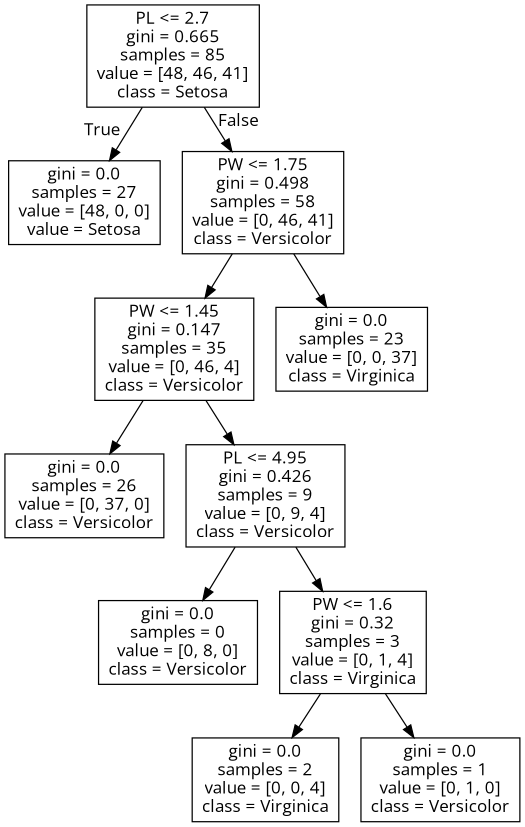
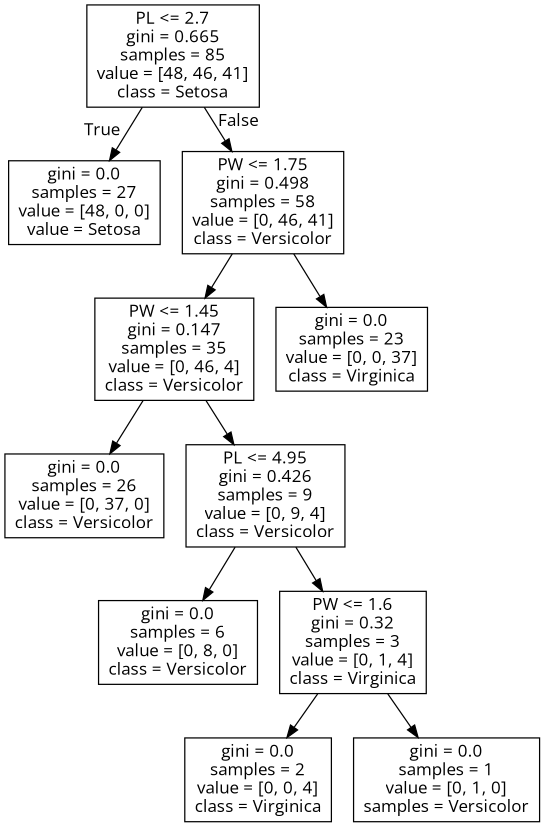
node "gini = 0.0 samples = 0 value = [0, 8, 0] class = Versicolor": label "gini = 0.0 samples = 0 value = [0, 8, 0] class = Versicolor" -> "gini = 0.0 samples = 6 value = [0, 8, 0] class = Versicolor"
node "gini = 0.0 samples = 1 value = [0, 1, 0] class = Versicolor": label "gini = 0.0 samples = 1 value = [0, 1, 0] class = Versicolor" -> "gini = 0.0 samples = 1 value = [0, 1, 0] samples = Versicolor"
